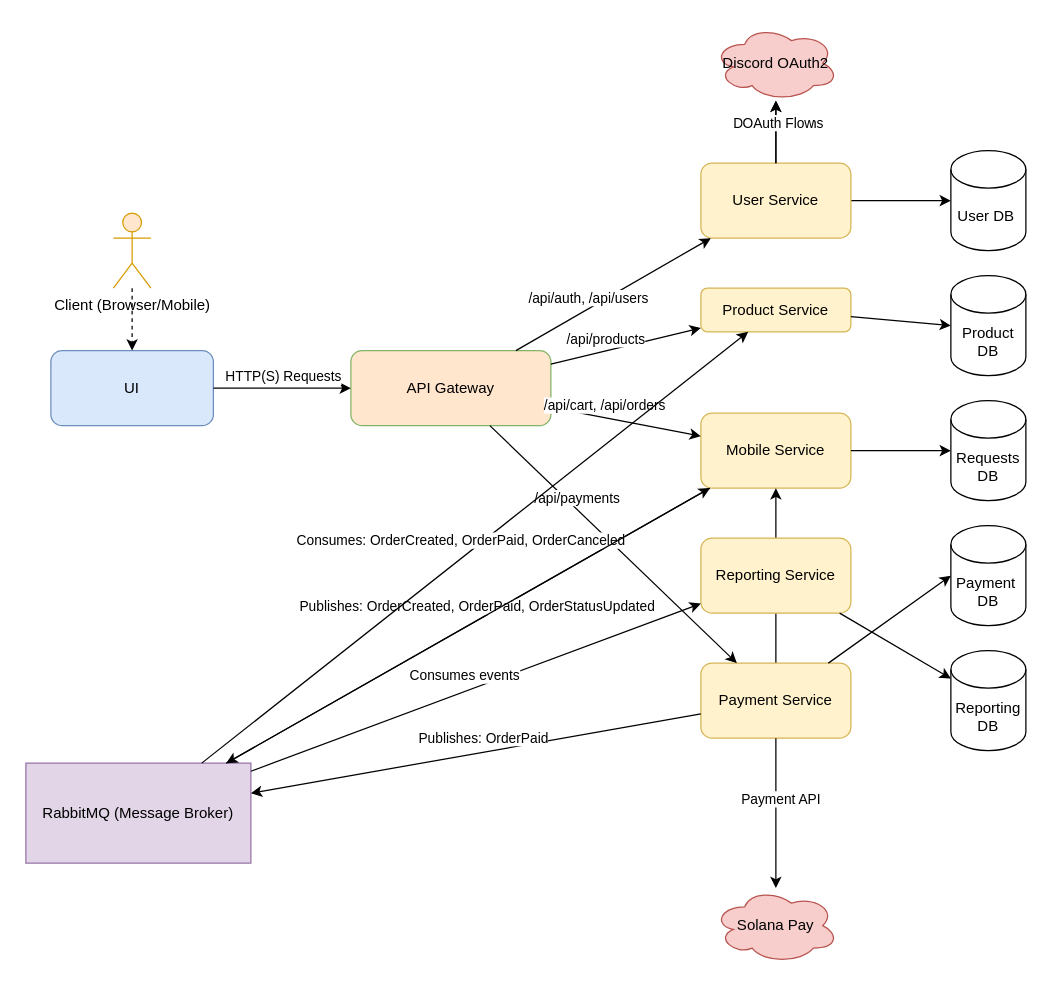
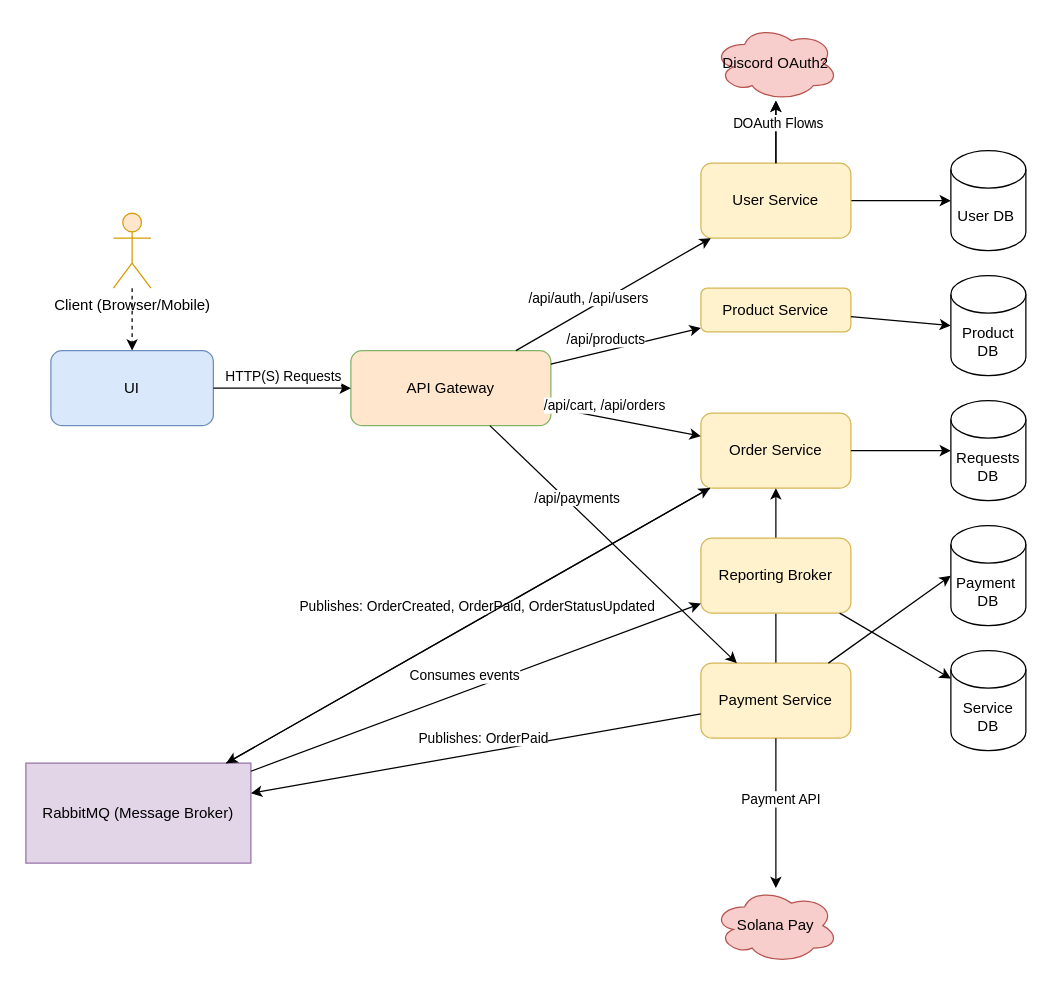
node "Mobile Service": label "Mobile Service" -> "Order Service"
edge "RabbitMQ (Message Broker)" -> "Product Service": removed, label "Consumes: OrderCreated, OrderPaid, OrderCanceled"
node "Reporting Service": label "Reporting Service" -> "Reporting Broker"
node "Reporting DB": label "Reporting DB" -> "Service DB"
